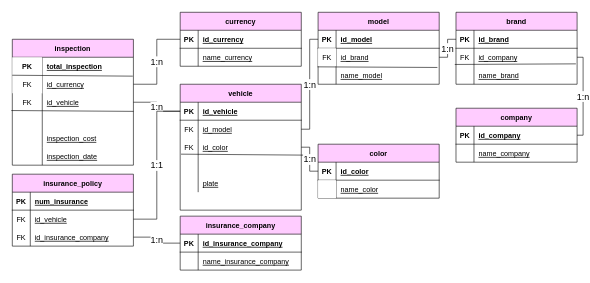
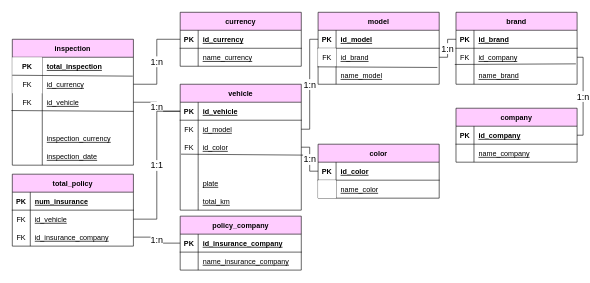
node "inspection_cost": label "inspection_cost" -> "inspection_currency"
node "insurance_policy": label "insurance_policy" -> "total_policy"
node "total_km": added
node "insurance_company": label "insurance_company" -> "policy_company"
